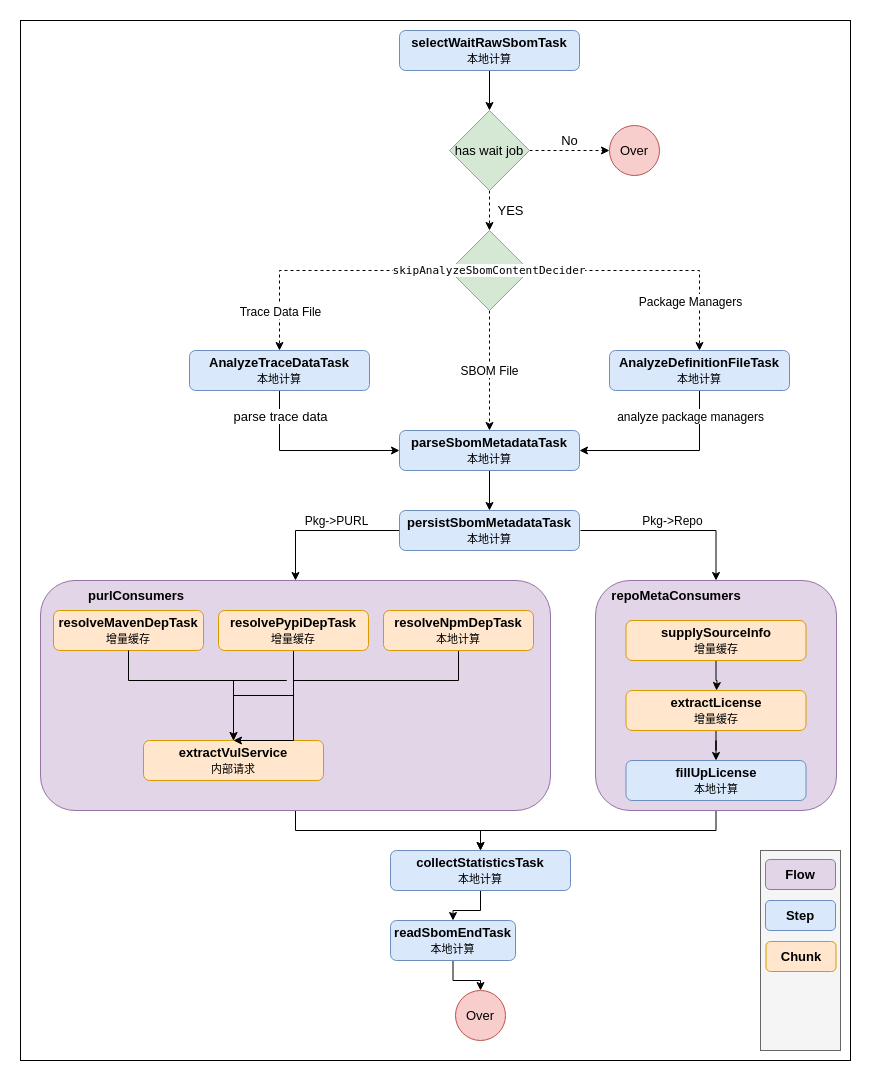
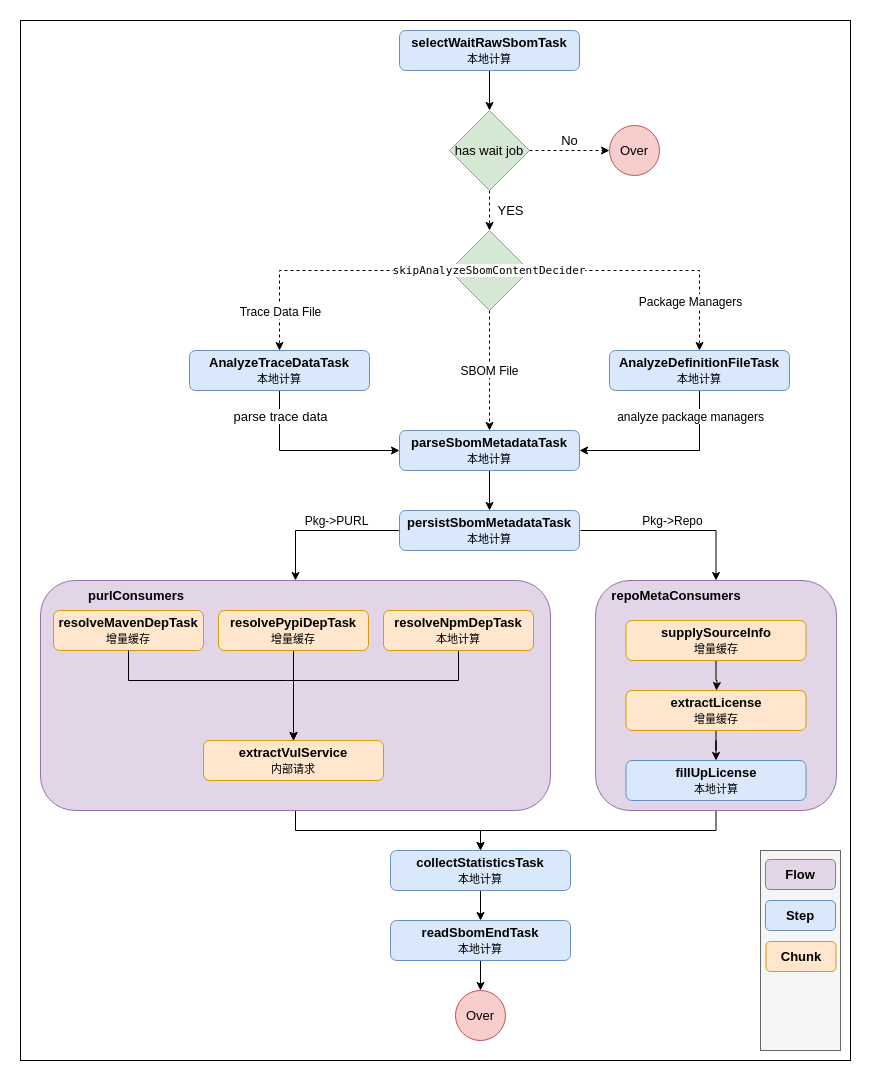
node "extractVulService 内部请求": moved (234, 761) -> (294, 761)
node "readSbomEndTask 本地计算": size 125x40 -> 180x40
